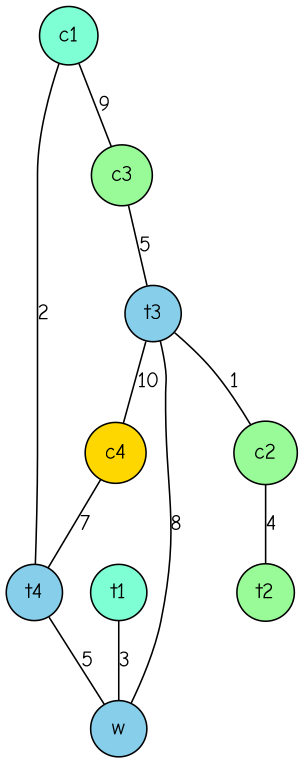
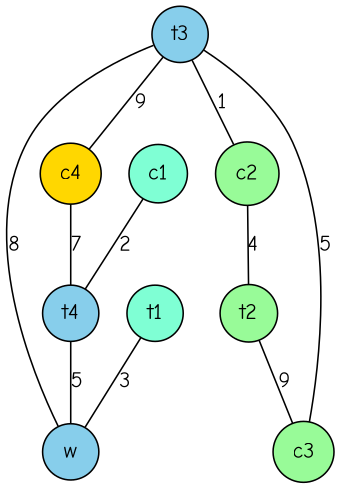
edge "c1" -- "c3": now "t2" -- "c3"
edge "t3" -- "c4": label "10" -> "9"
